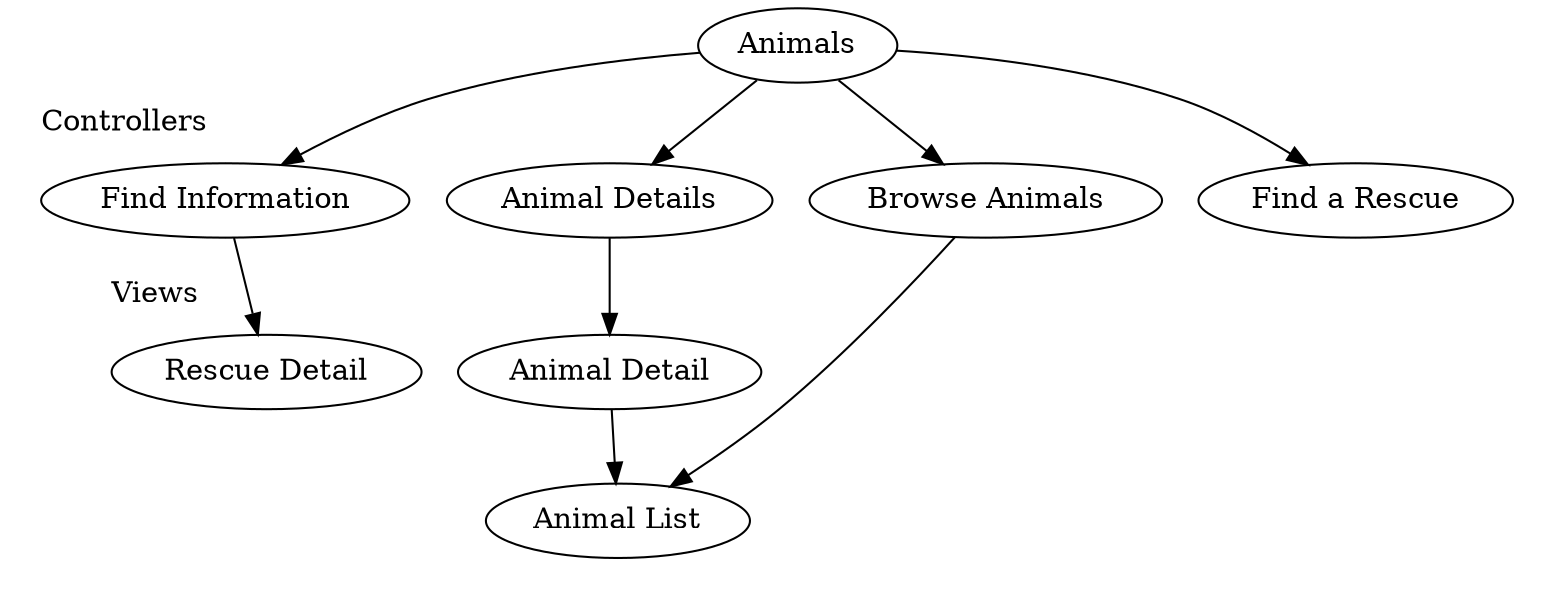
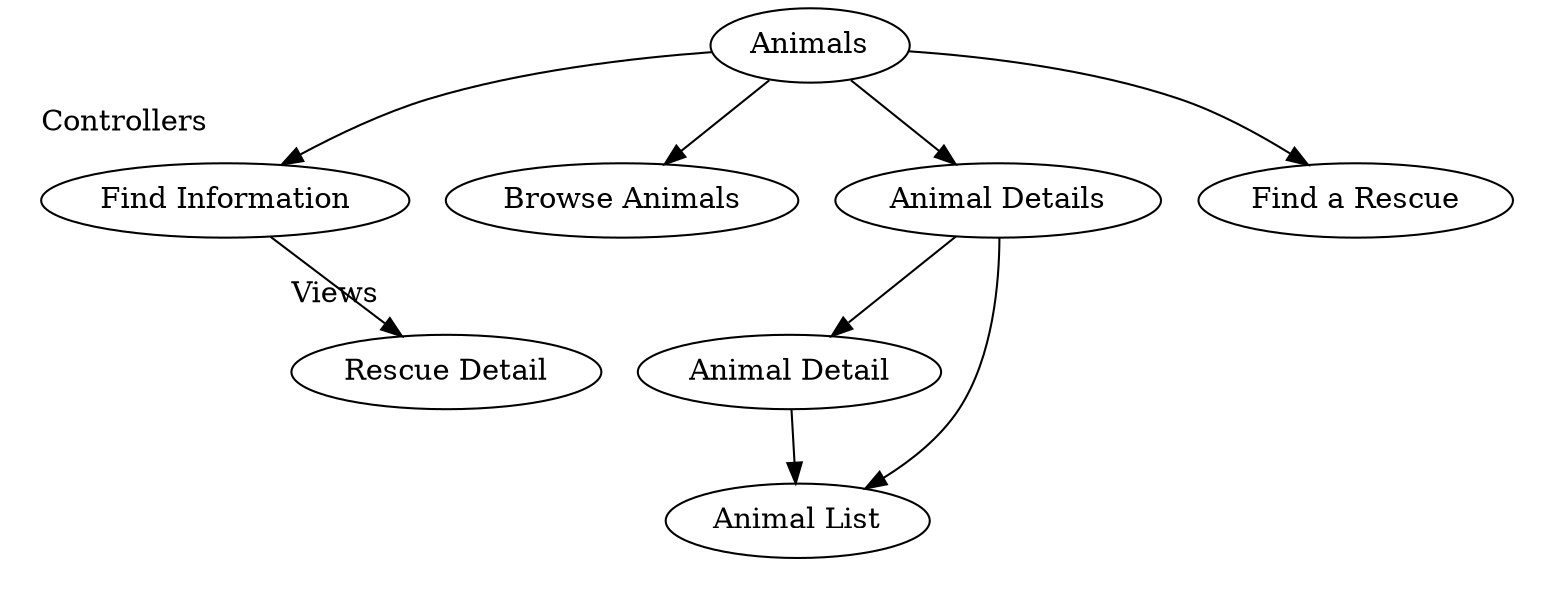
edge "Browse Animals" -> "Animal List": now "Animal Details" -> "Animal List"
